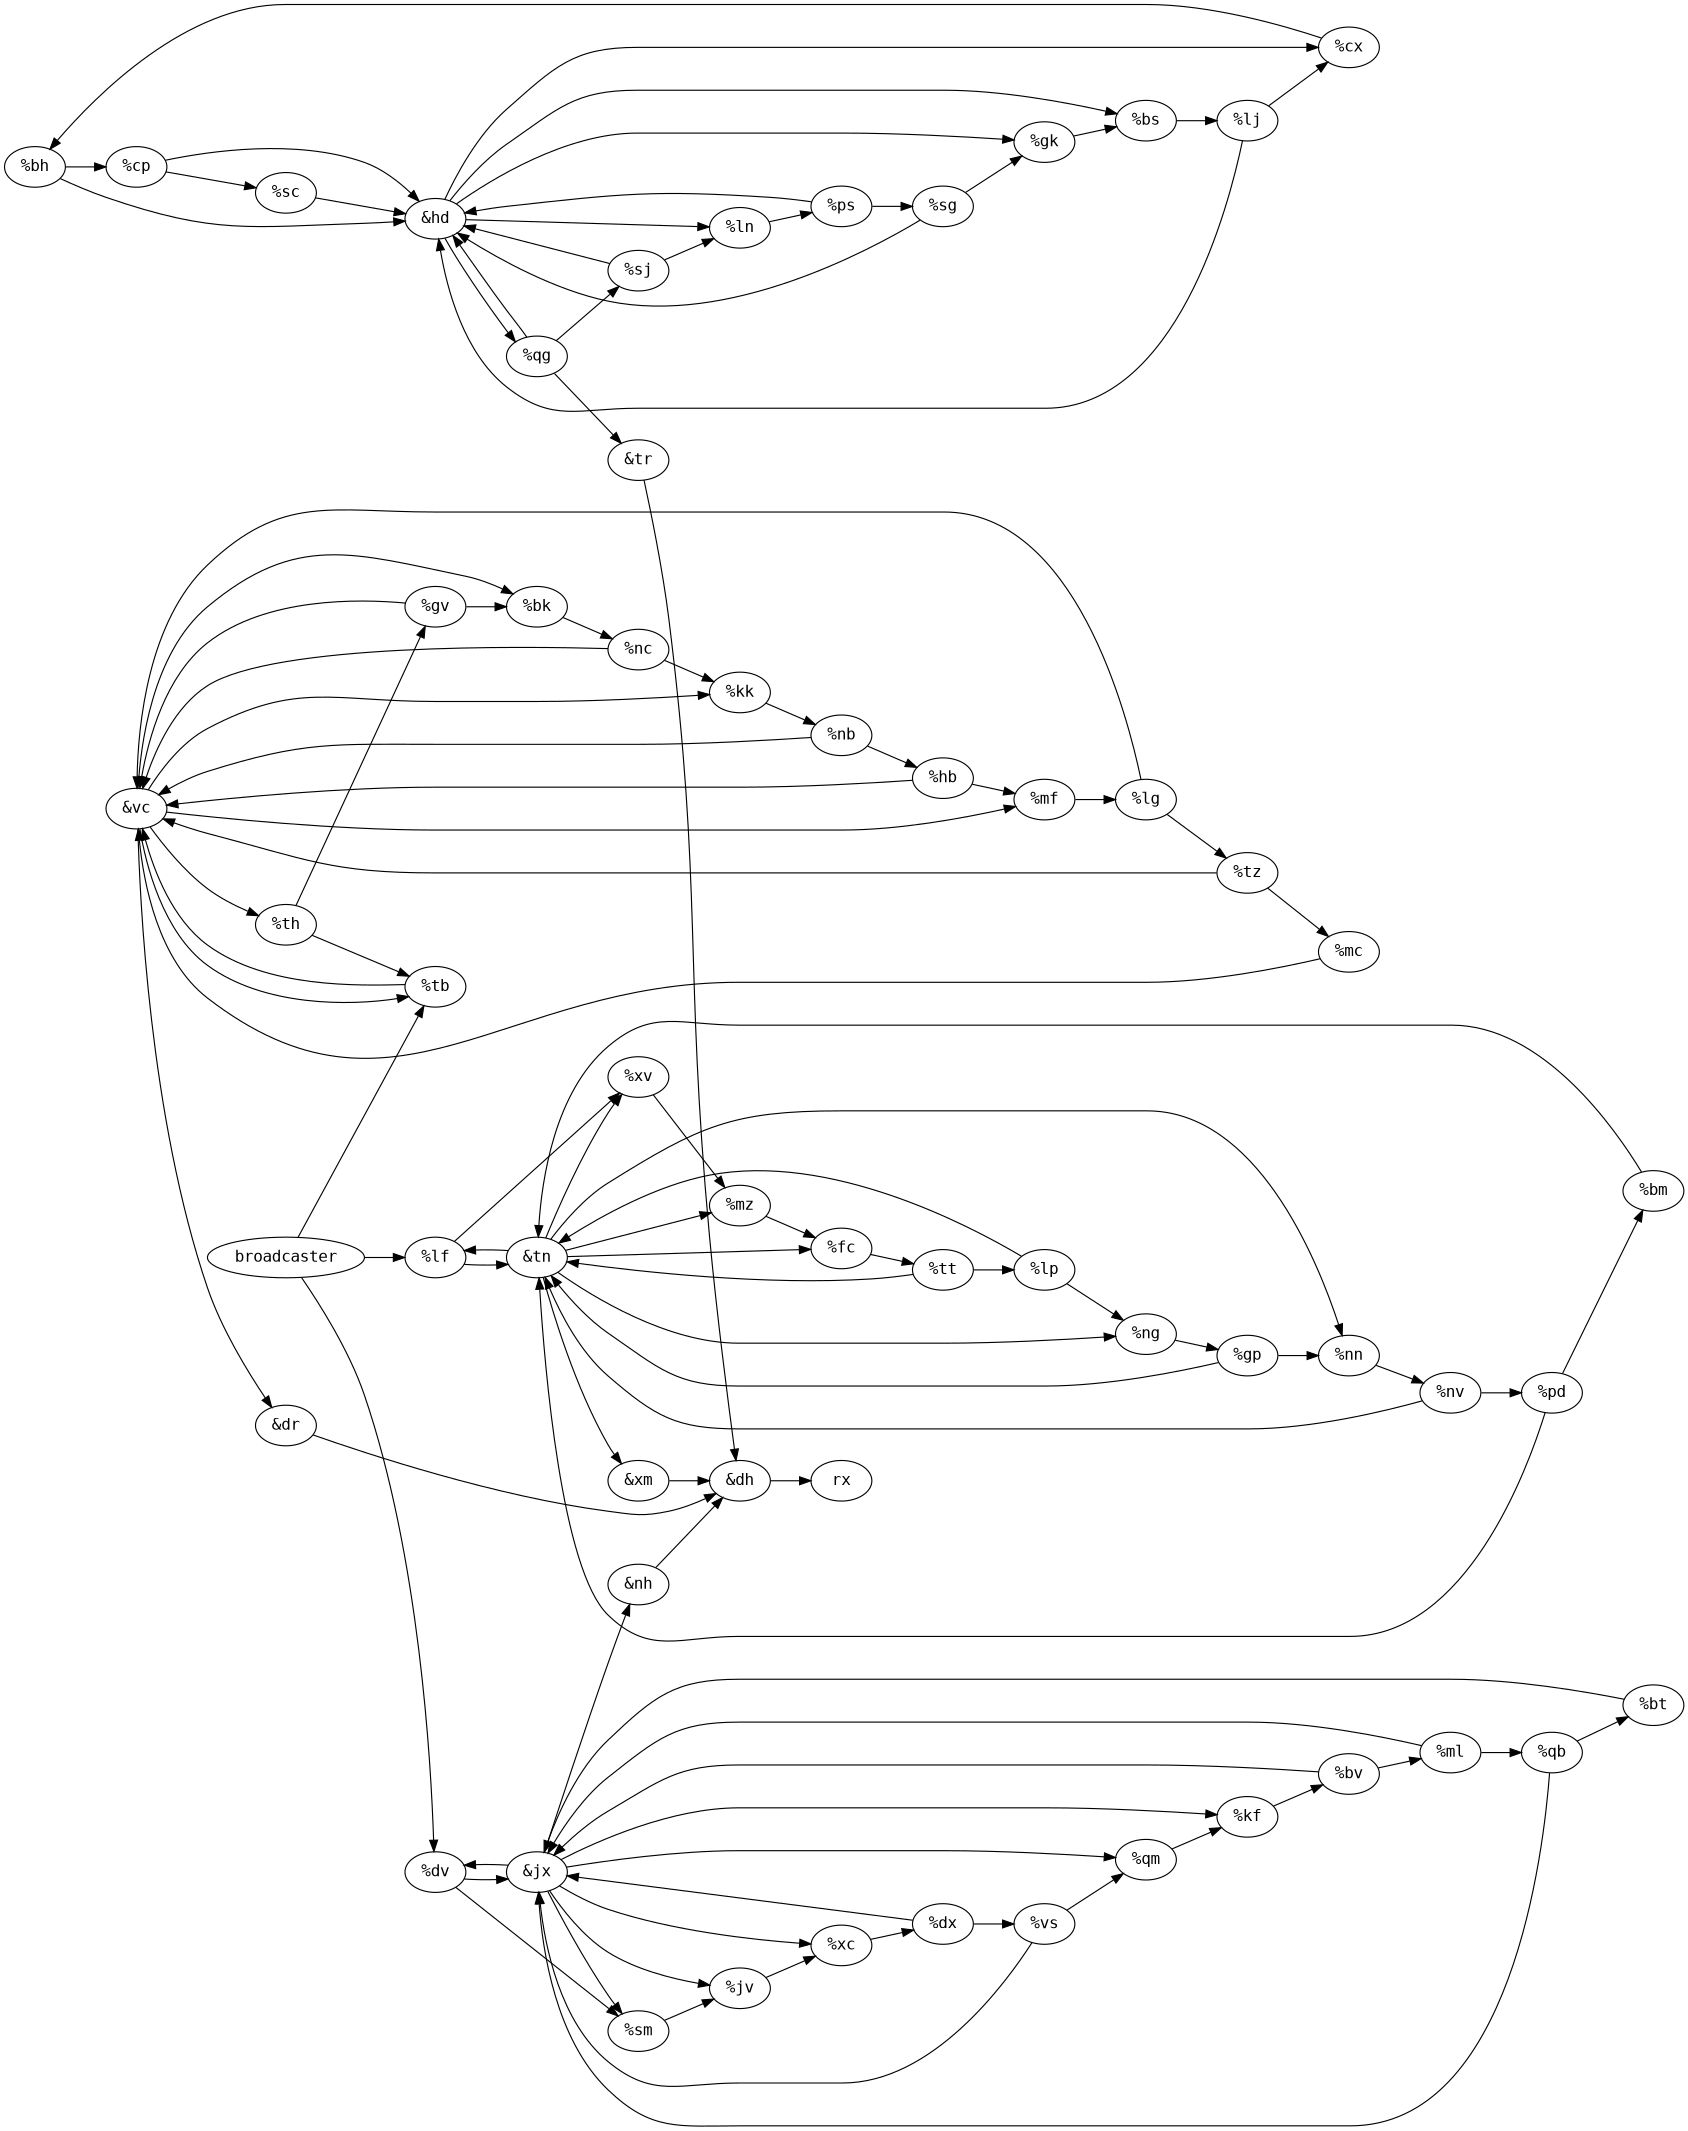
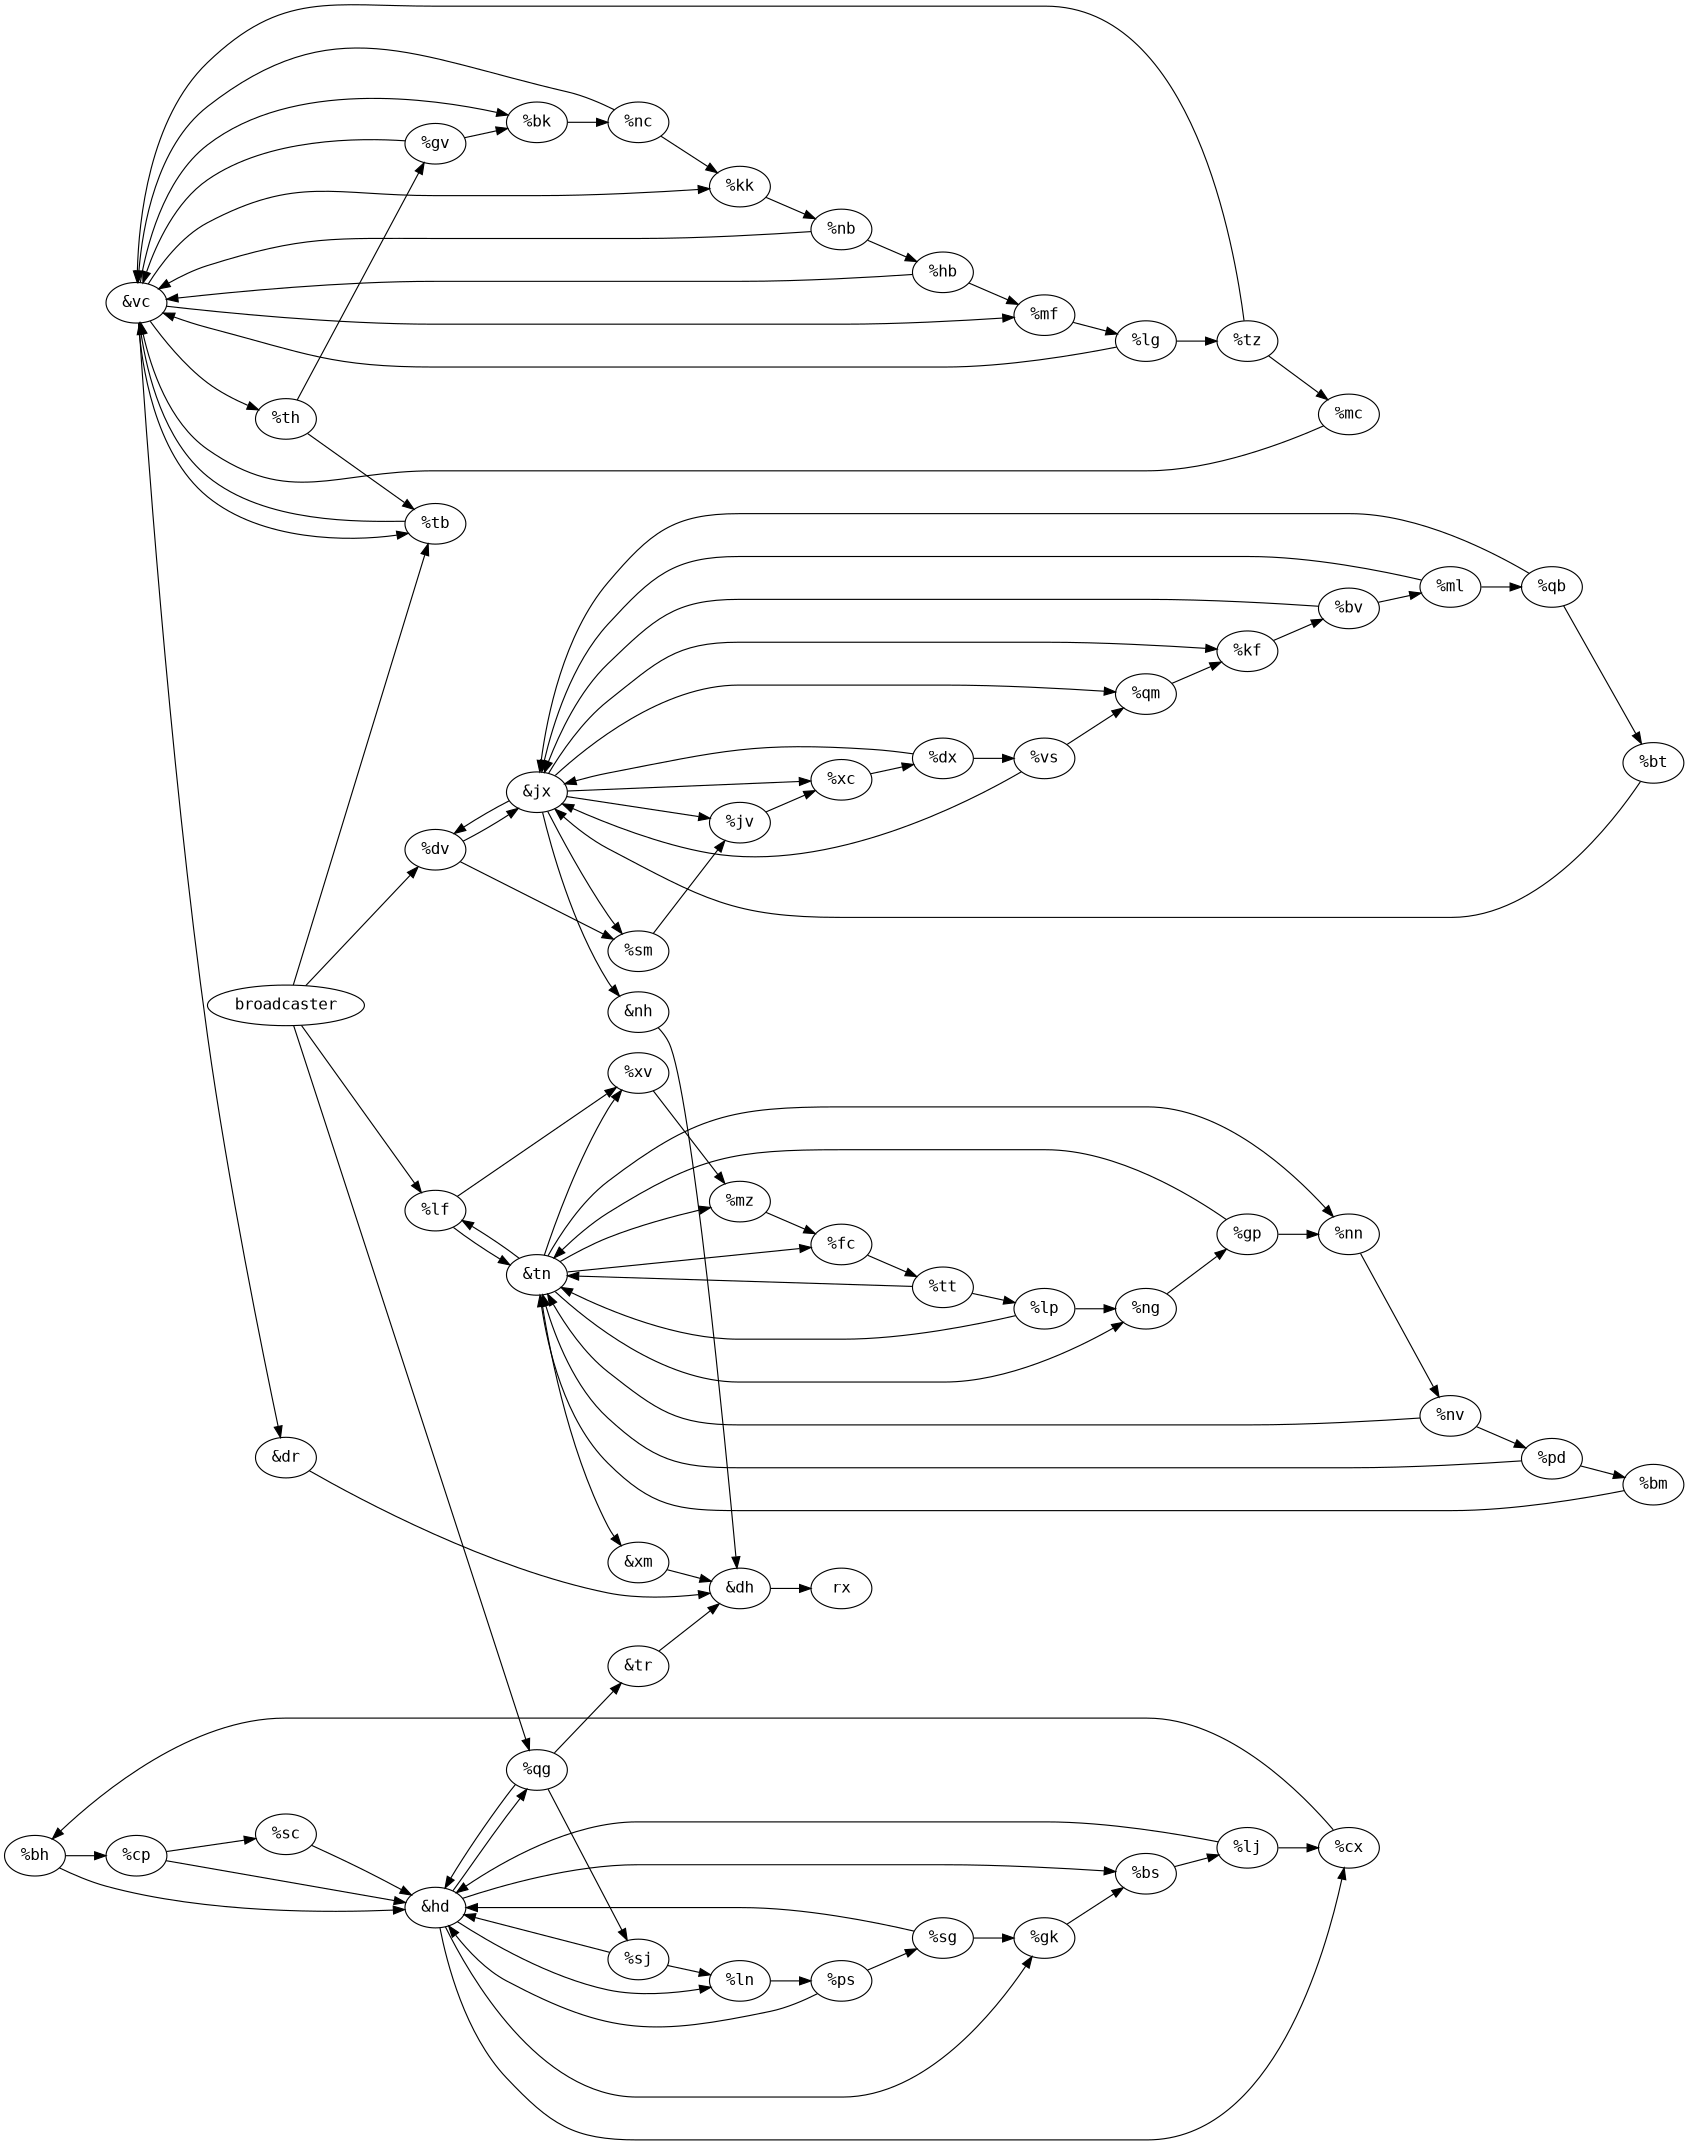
edge "broadcaster" -> "%qg": added
